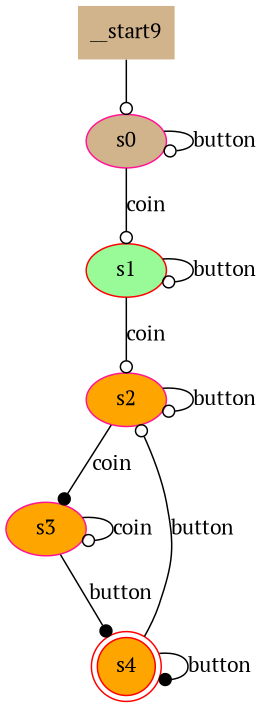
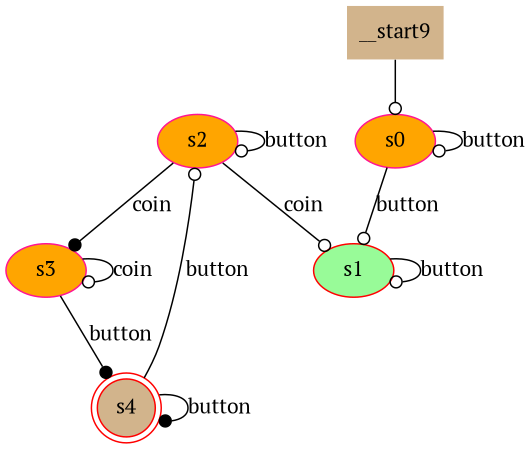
node "s0": fillcolor tan -> orange
edge "s0" -> "s1": label "coin" -> "button"
edge "s1" -> "s2": reversed
node "s4": fillcolor orange -> tan
